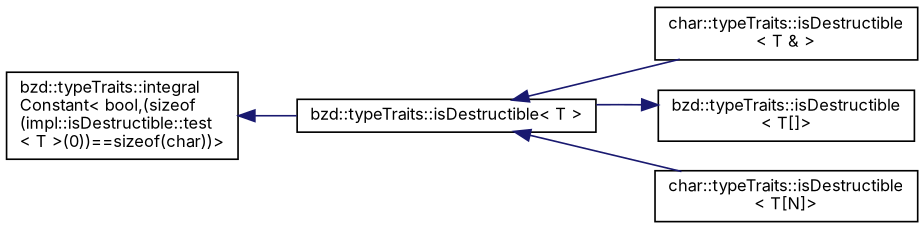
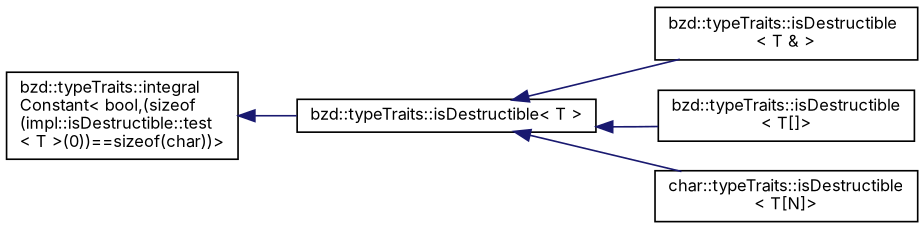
node "char::typeTraits::isDestructible < T & >": label "char::typeTraits::isDestructible < T & >" -> "bzd::typeTraits::isDestructible < T & >"
edge "bzd::typeTraits::isDestructible< T >" -> "bzd::typeTraits::isDestructible < T[]>": reversed
